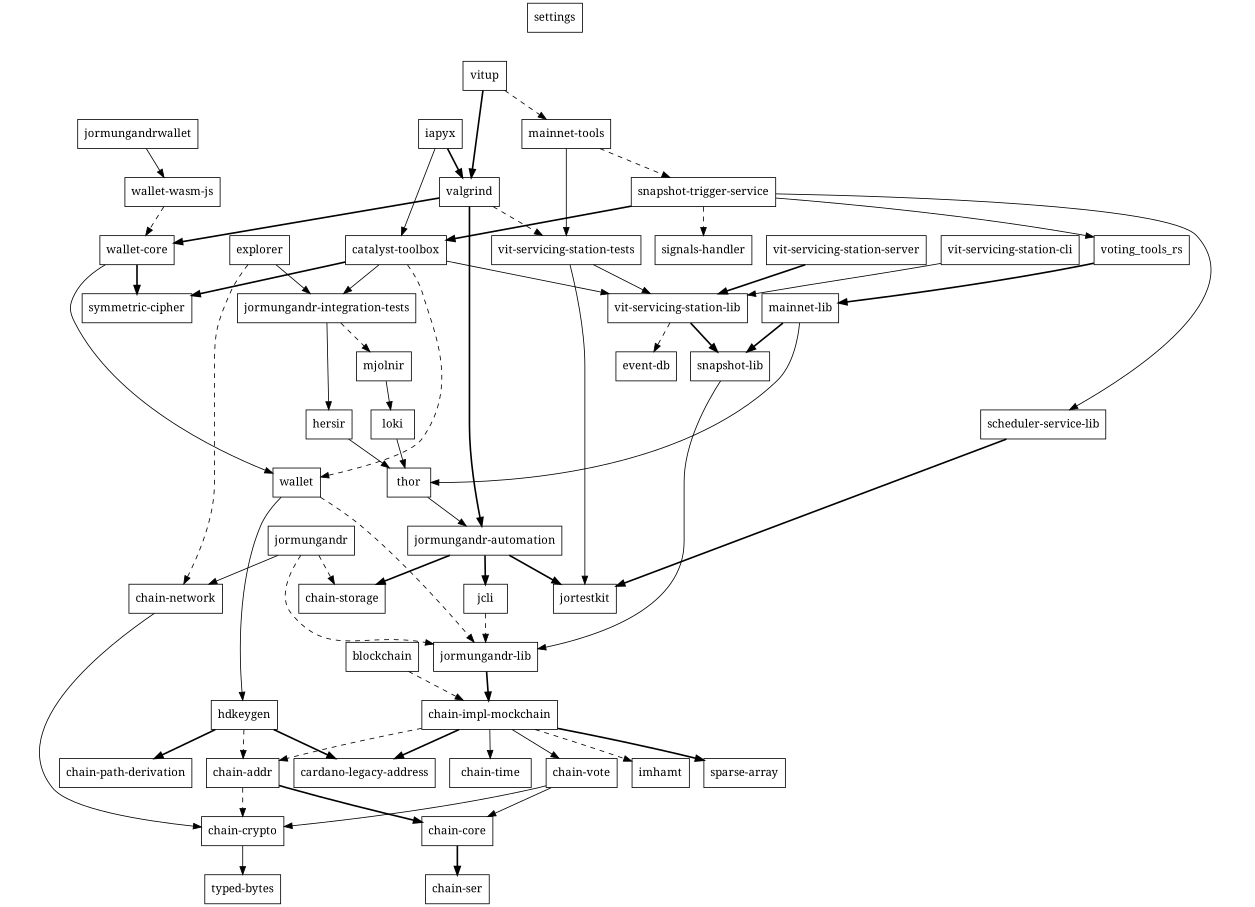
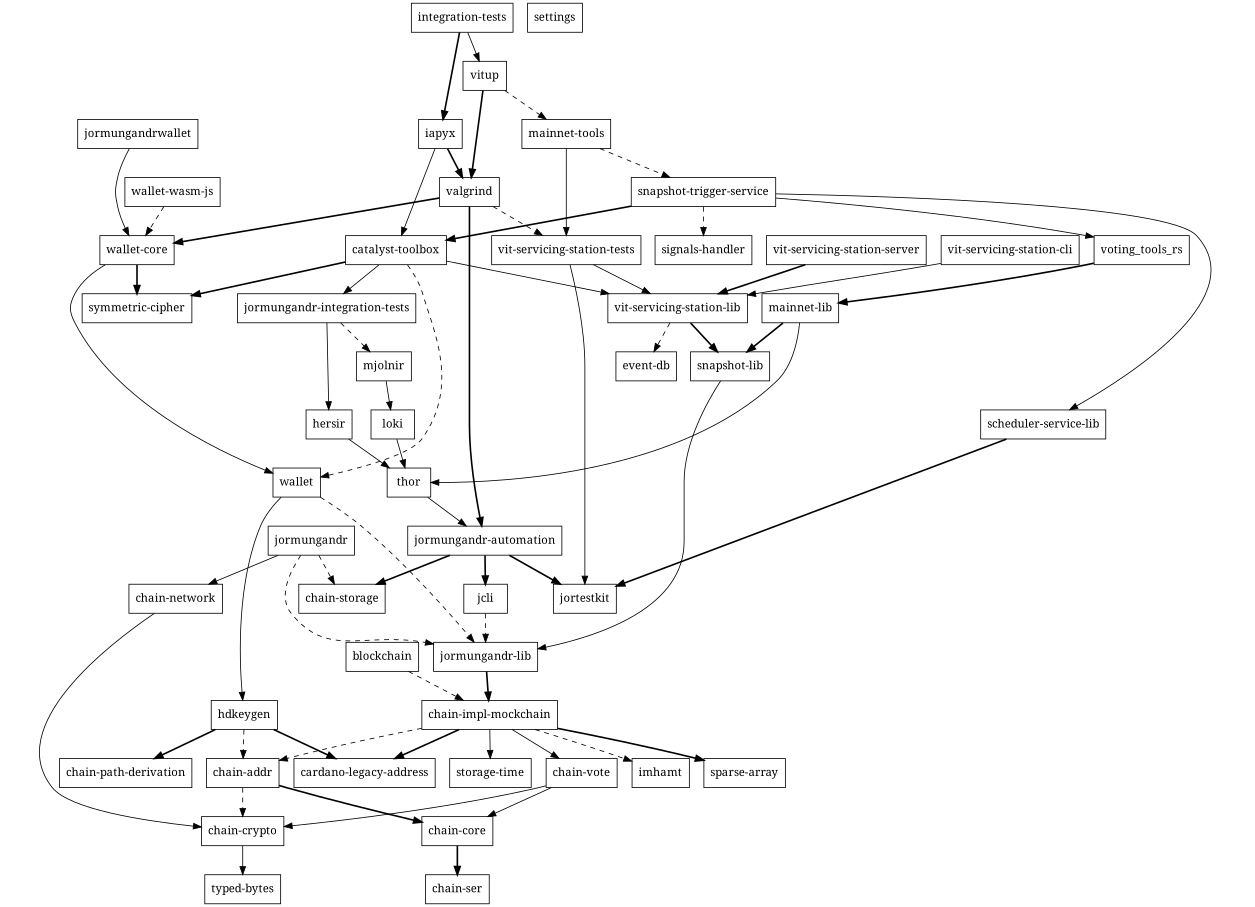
node "integration-tests": added
edge "jormungandrwallet" -> "wallet-wasm-js": now "jormungandrwallet" -> "wallet-core"
node "explorer": removed
node "chain-time": label "chain-time" -> "storage-time"
